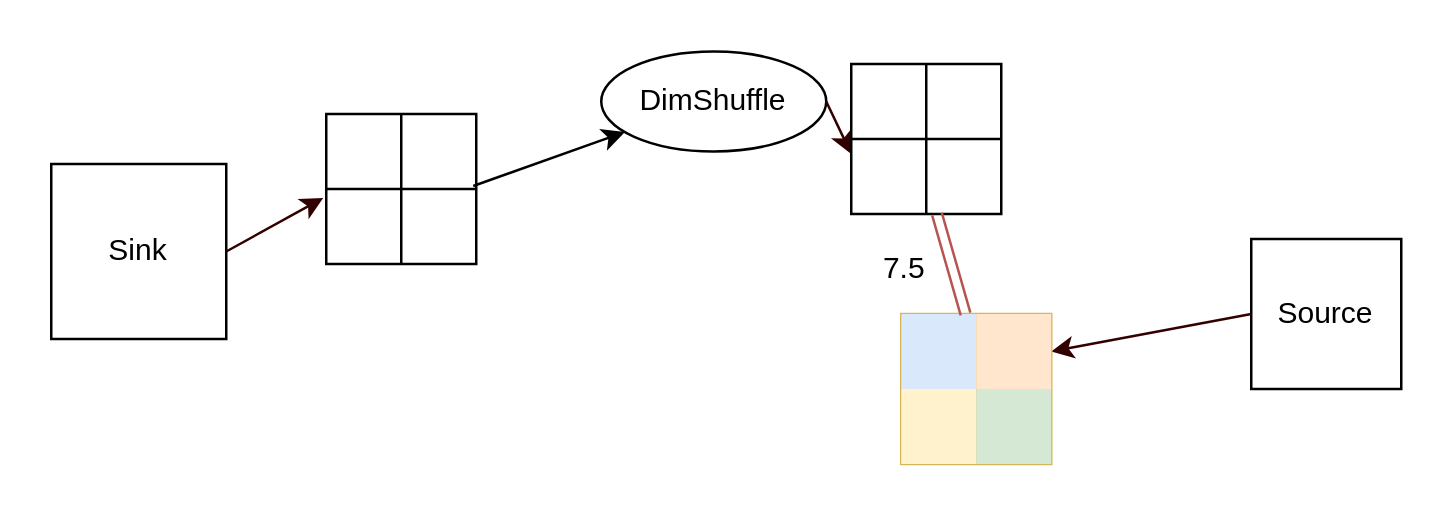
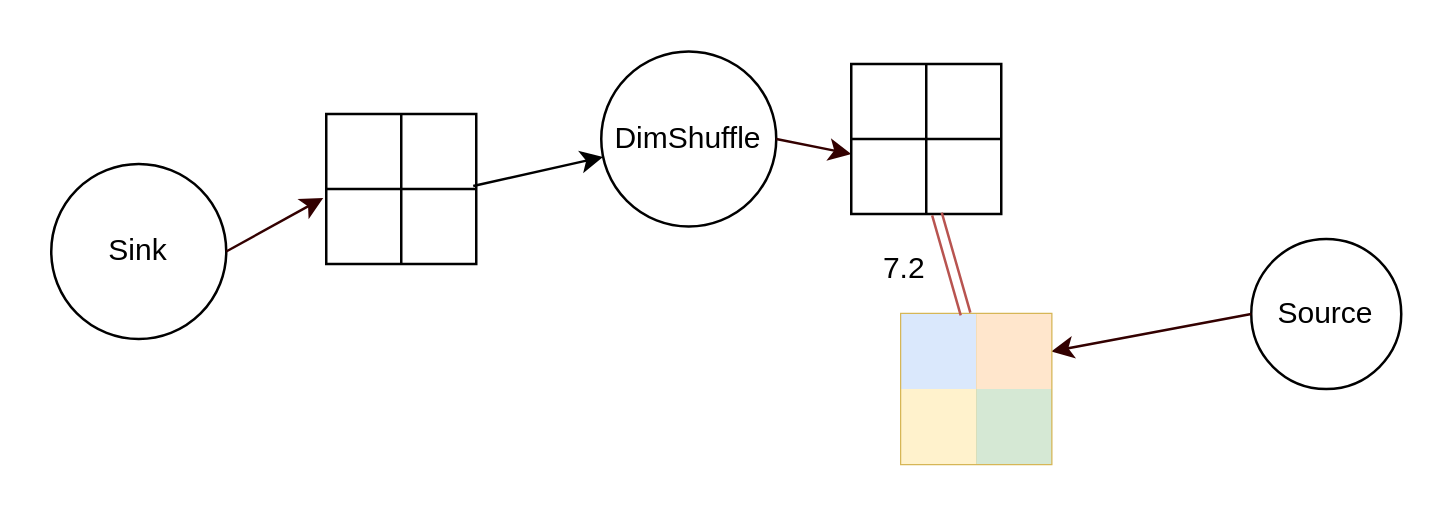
node "DimShuffle": size 225x100 -> 175x175
node "Sink": shape rectangle -> ellipse
node "7.5": label "7.5" -> "7.2"
node "Source": shape rectangle -> ellipse
